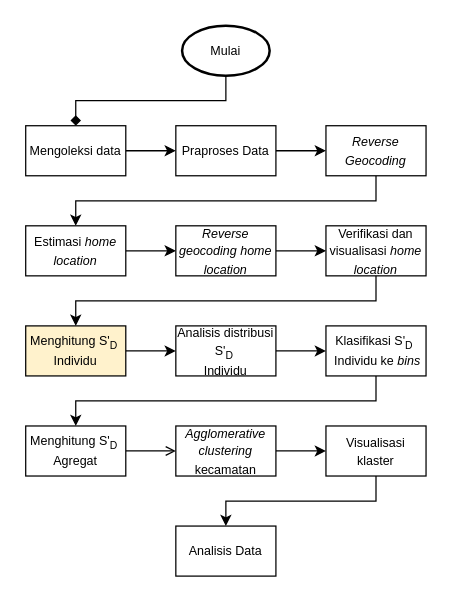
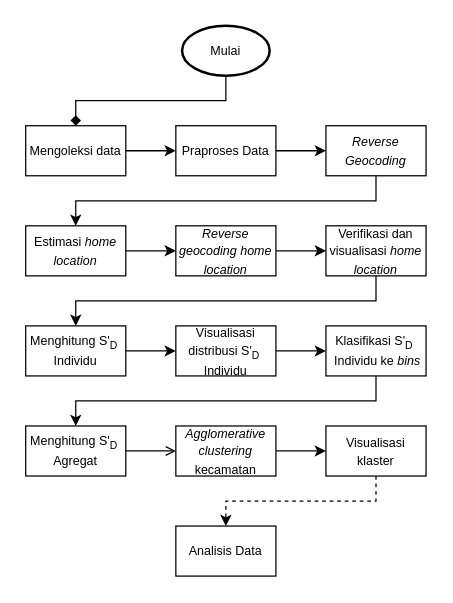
node "Menghitung S'D Individu": fillcolor #fff2cc -> #ffffff
node "Analisis distribusi S'D Individu": label "Analisis distribusi S'D Individu" -> "Visualisasi distribusi S'D Individu"
edge "Visualisasi klaster" -> "Analisis Data": style solid -> dashed
